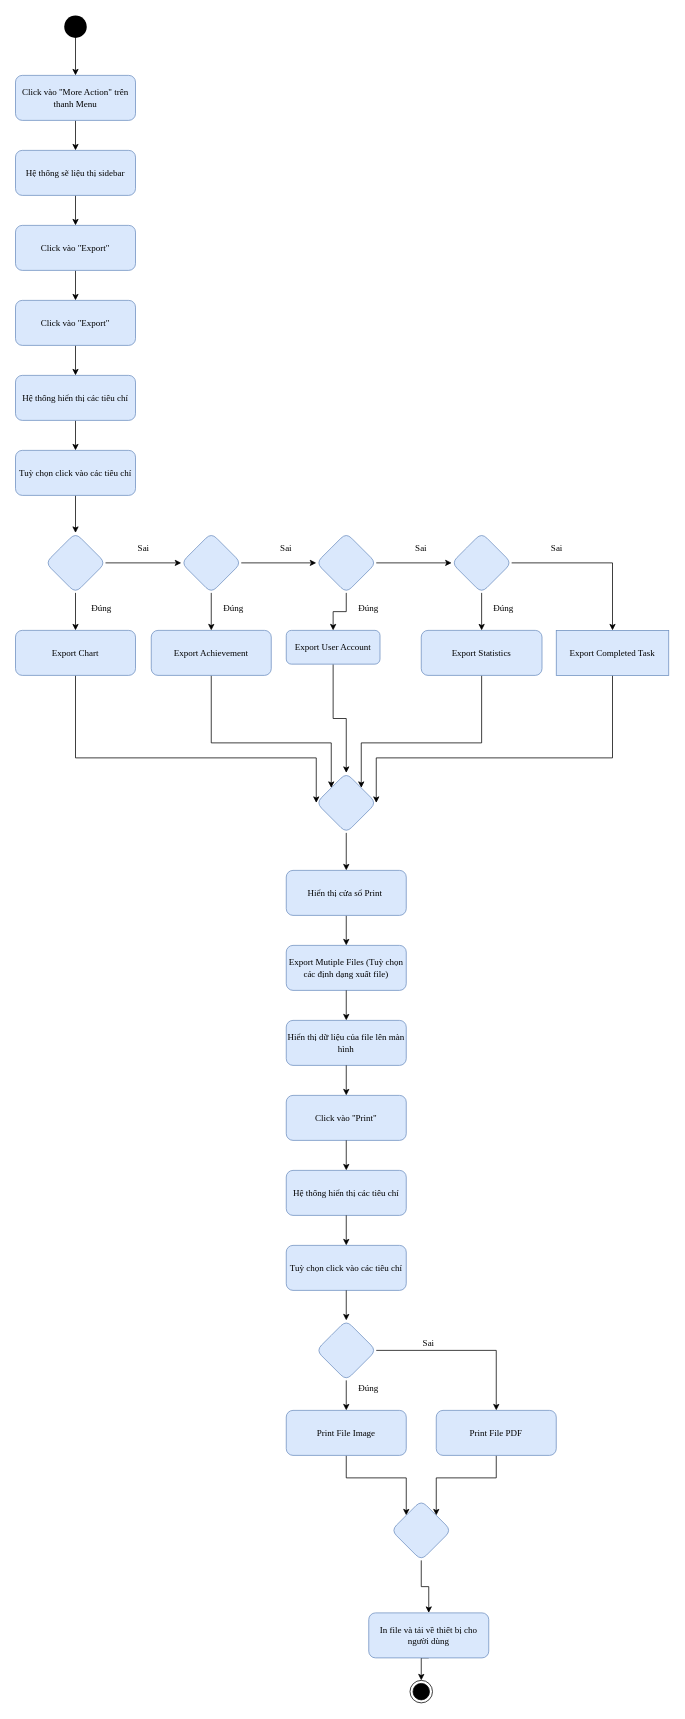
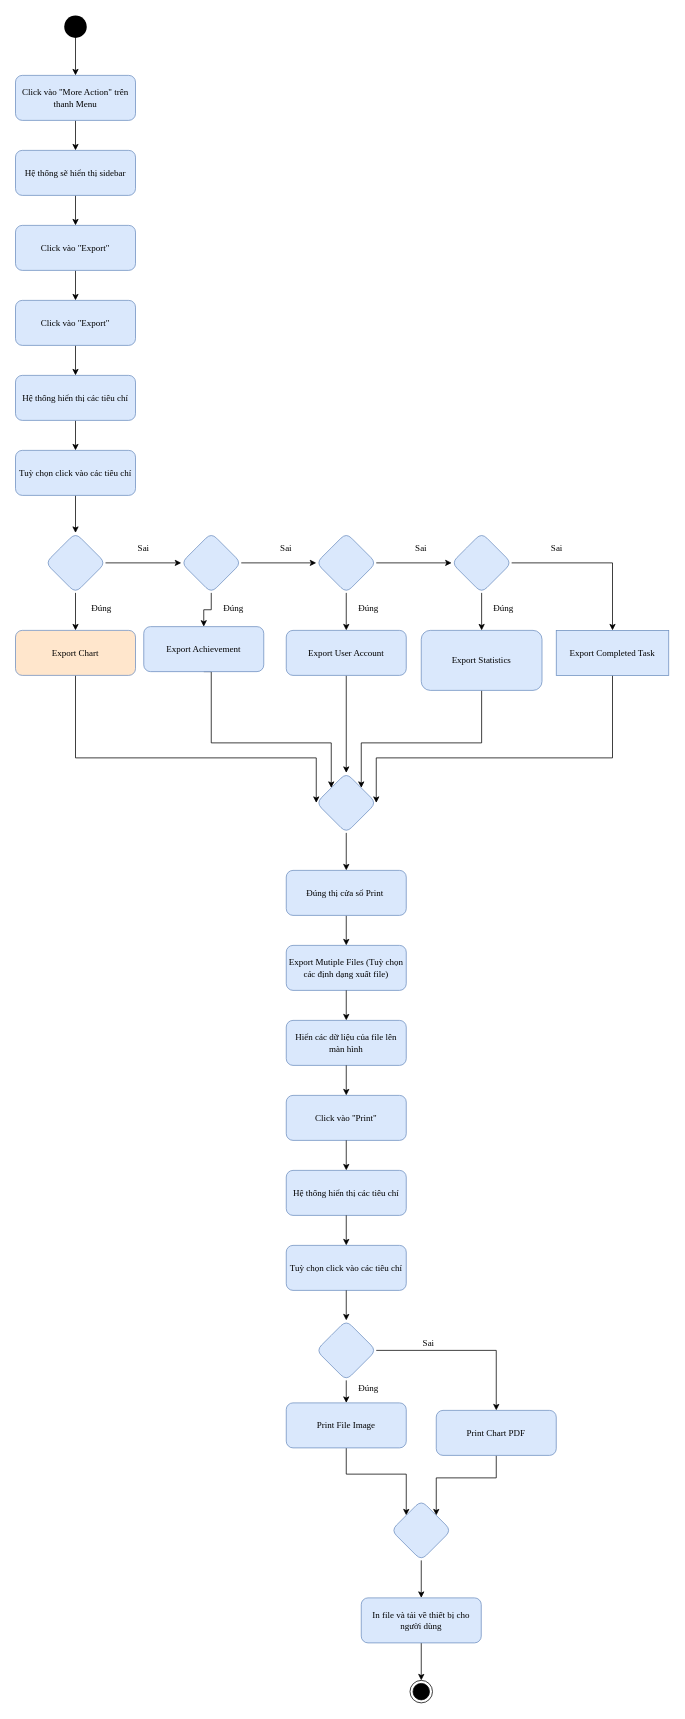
node "Hệ thống sẽ liệu thị sidebar": label "Hệ thống sẽ liệu thị sidebar" -> "Hệ thống sẽ hiển thị sidebar"
node "Export User Account": size 94x34 -> 120x45
node "Export Chart": fillcolor #dae8fc -> #ffe6cc
node "Export Achievement": moved (211, 653) -> (204, 649)
node "Export Statistics": size 121x45 -> 121x60
node "Hiển thị cửa sổ Print": label "Hiển thị cửa sổ Print" -> "Đúng thị cửa sổ Print"
node "Hiển thị dữ liệu của file lên màn hình": label "Hiển thị dữ liệu của file lên màn hình" -> "Hiển các dữ liệu của file lên màn hình"
node "Print File Image": moved (346, 1433) -> (346, 1425)
node "Print File PDF": label "Print File PDF" -> "Print Chart PDF"
node "In file và tải về thiết bị cho người dùng": moved (429, 1635) -> (421, 1620)
